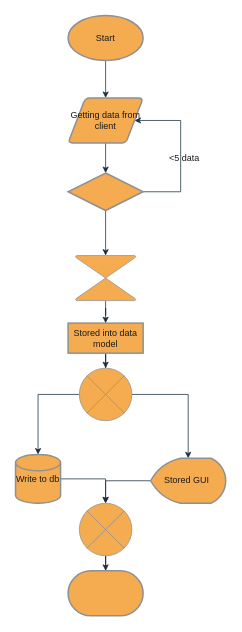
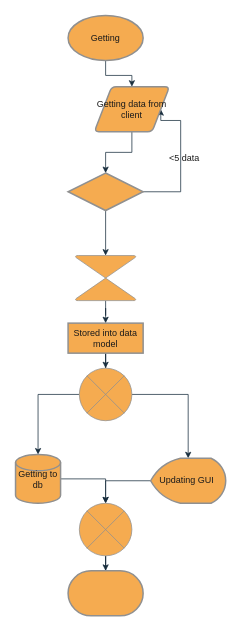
node "Start": label "Start" -> "Getting"
node "Getting data from client": moved (105, 120) -> (132, 109)
node "Write to db": label "Write to db" -> "Getting to db"
node "Stored GUI": label "Stored GUI" -> "Updating GUI"
